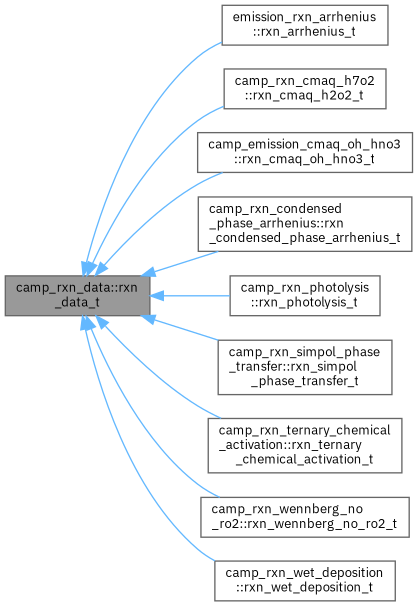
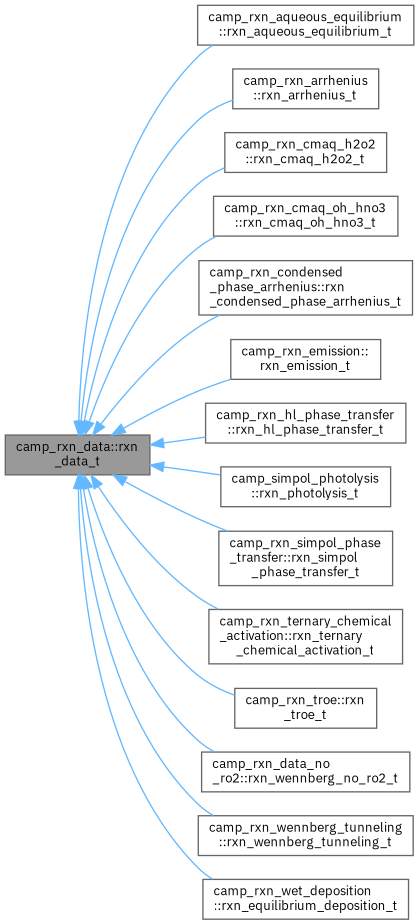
node "emission_rxn_arrhenius ::rxn_arrhenius_t": label "emission_rxn_arrhenius ::rxn_arrhenius_t" -> "camp_rxn_arrhenius ::rxn_arrhenius_t"
node "camp_rxn_aqueous_equilibrium ::rxn_aqueous_equilibrium_t": added
node "camp_rxn_cmaq_h7o2 ::rxn_cmaq_h2o2_t": label "camp_rxn_cmaq_h7o2 ::rxn_cmaq_h2o2_t" -> "camp_rxn_cmaq_h2o2 ::rxn_cmaq_h2o2_t"
node "camp_emission_cmaq_oh_hno3 ::rxn_cmaq_oh_hno3_t": label "camp_emission_cmaq_oh_hno3 ::rxn_cmaq_oh_hno3_t" -> "camp_rxn_cmaq_oh_hno3 ::rxn_cmaq_oh_hno3_t"
node "camp_rxn_photolysis ::rxn_photolysis_t": label "camp_rxn_photolysis ::rxn_photolysis_t" -> "camp_simpol_photolysis ::rxn_photolysis_t"
node "camp_rxn_emission:: rxn_emission_t": added
node "camp_rxn_hl_phase_transfer ::rxn_hl_phase_transfer_t": added
node "camp_rxn_wennberg_no _ro2::rxn_wennberg_no_ro2_t": label "camp_rxn_wennberg_no _ro2::rxn_wennberg_no_ro2_t" -> "camp_rxn_data_no _ro2::rxn_wennberg_no_ro2_t"
node "camp_rxn_wet_deposition ::rxn_wet_deposition_t": label "camp_rxn_wet_deposition ::rxn_wet_deposition_t" -> "camp_rxn_wet_deposition ::rxn_equilibrium_deposition_t"
node "camp_rxn_troe::rxn _troe_t": added
node "camp_rxn_wennberg_tunneling ::rxn_wennberg_tunneling_t": added
